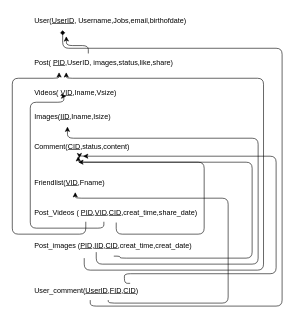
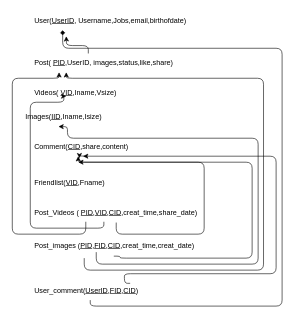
node "Images(IID,Iname,Isize)": moved (78, 117) -> (69, 117)
node "Comment(CID,status,content)": label "Comment(CID,status,content)" -> "Comment(CID,share,content)"
edge "User_comment(UserID,FID,CID)" -> "Friendlist(VID,Fname)": removed
node "Post_images (PID,IID,CID,creat_time,creat_date)": label "Post_images (PID,IID,CID,creat_time,creat_date)" -> "Post_images (PID,FID,CID,creat_time,creat_date)"
